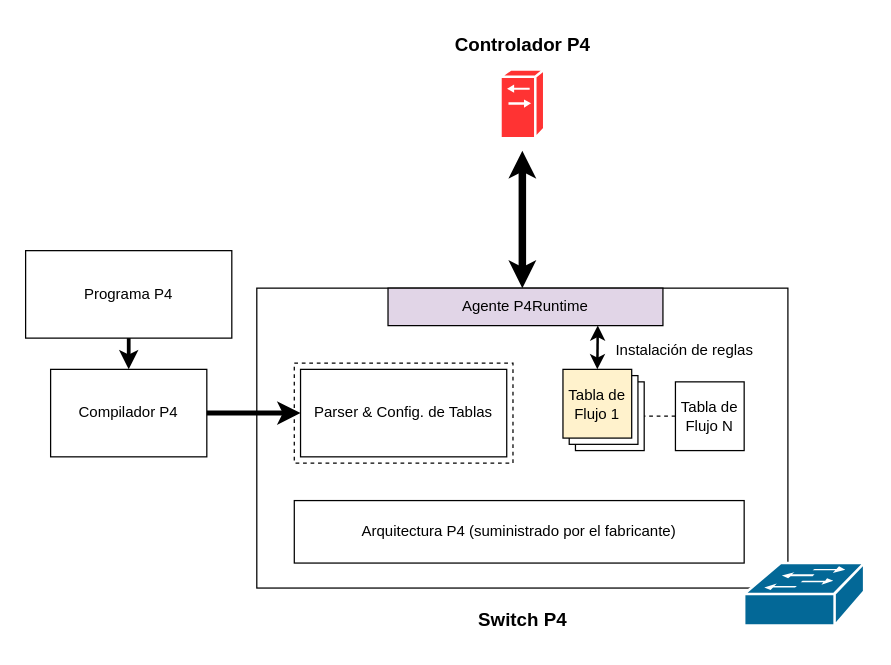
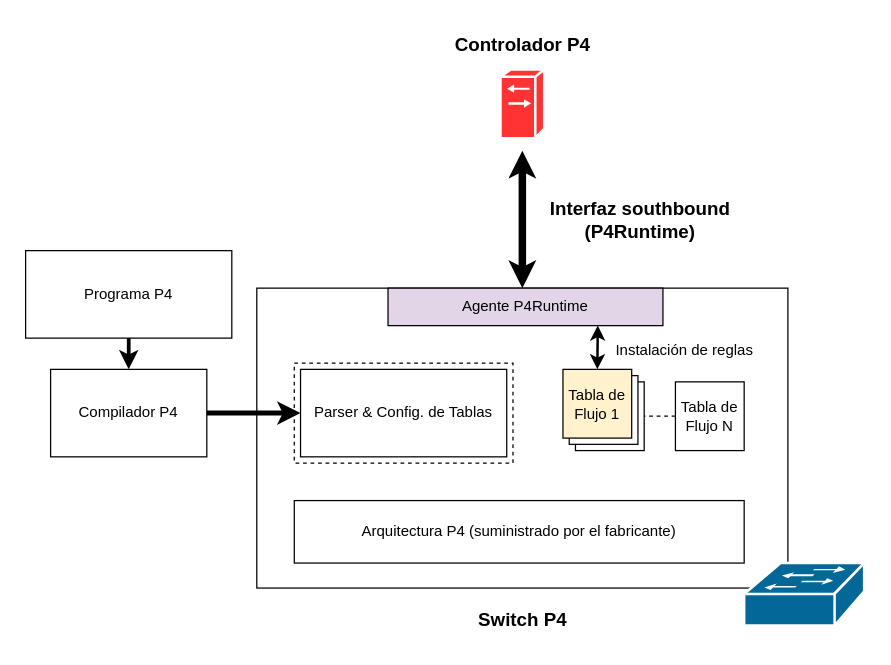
node "Interfaz southbound (P4Runtime)": added
